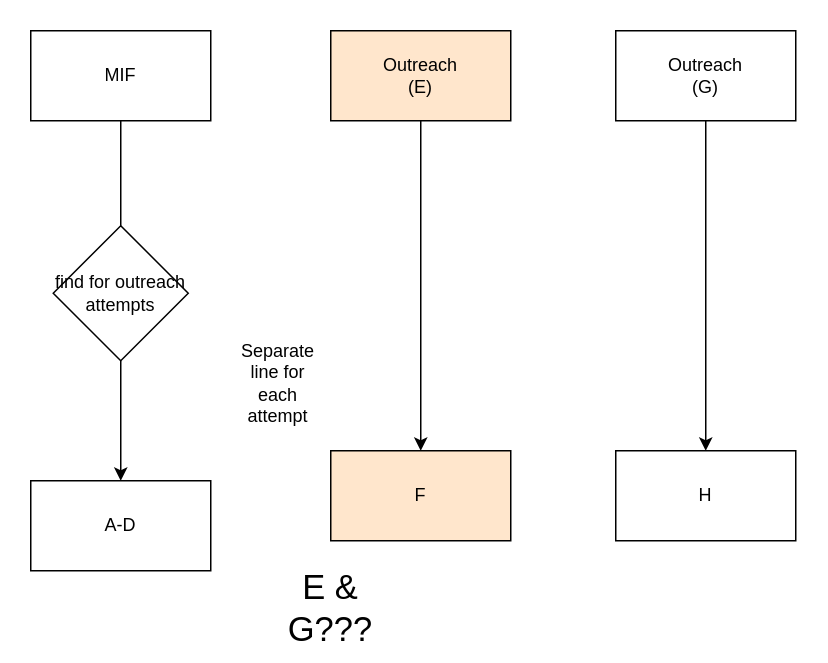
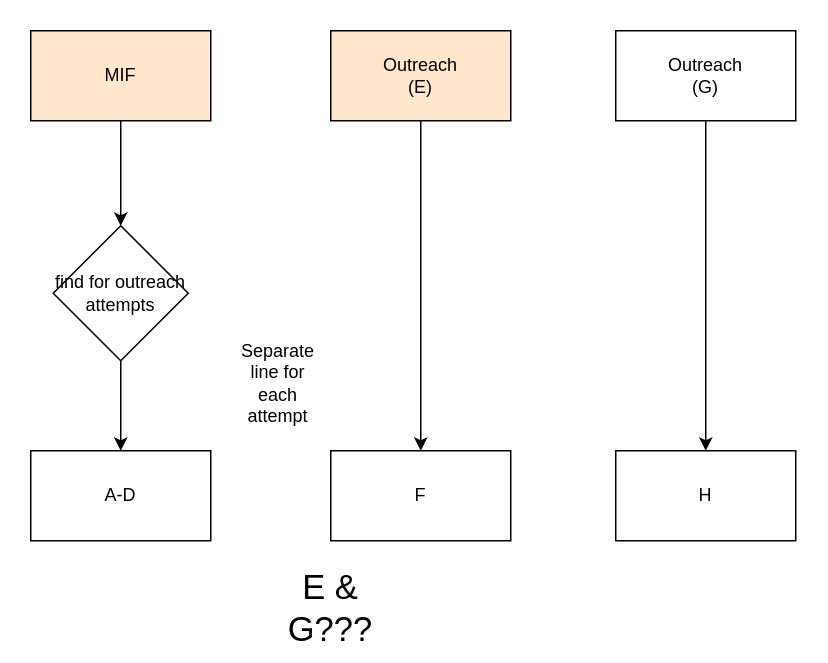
node "MIF": fillcolor #ffffff -> #ffe6cc
edge "MIF" -- "find for outreach attempts": arrowhead none -> classic
node "F": fillcolor #ffe6cc -> #ffffff
node "A-D": moved (121, 526) -> (121, 496)
